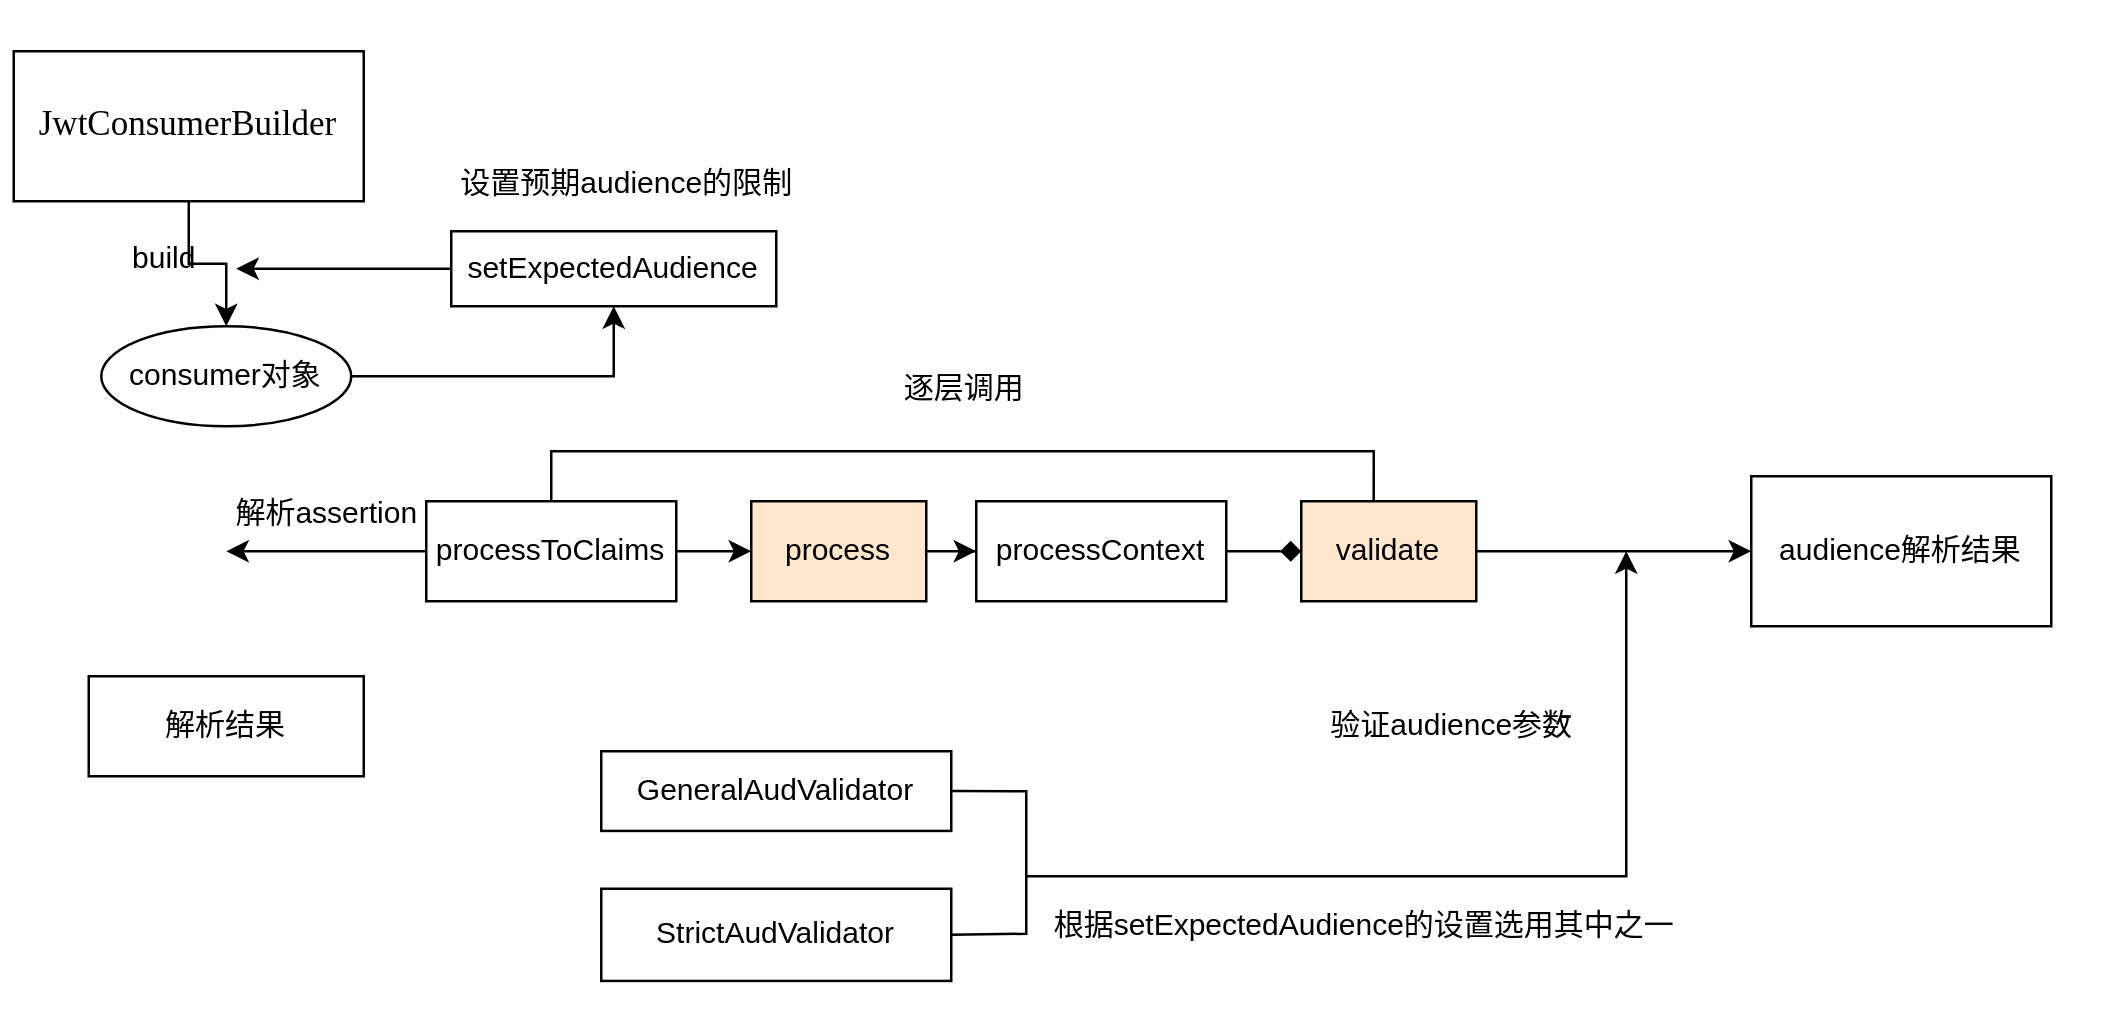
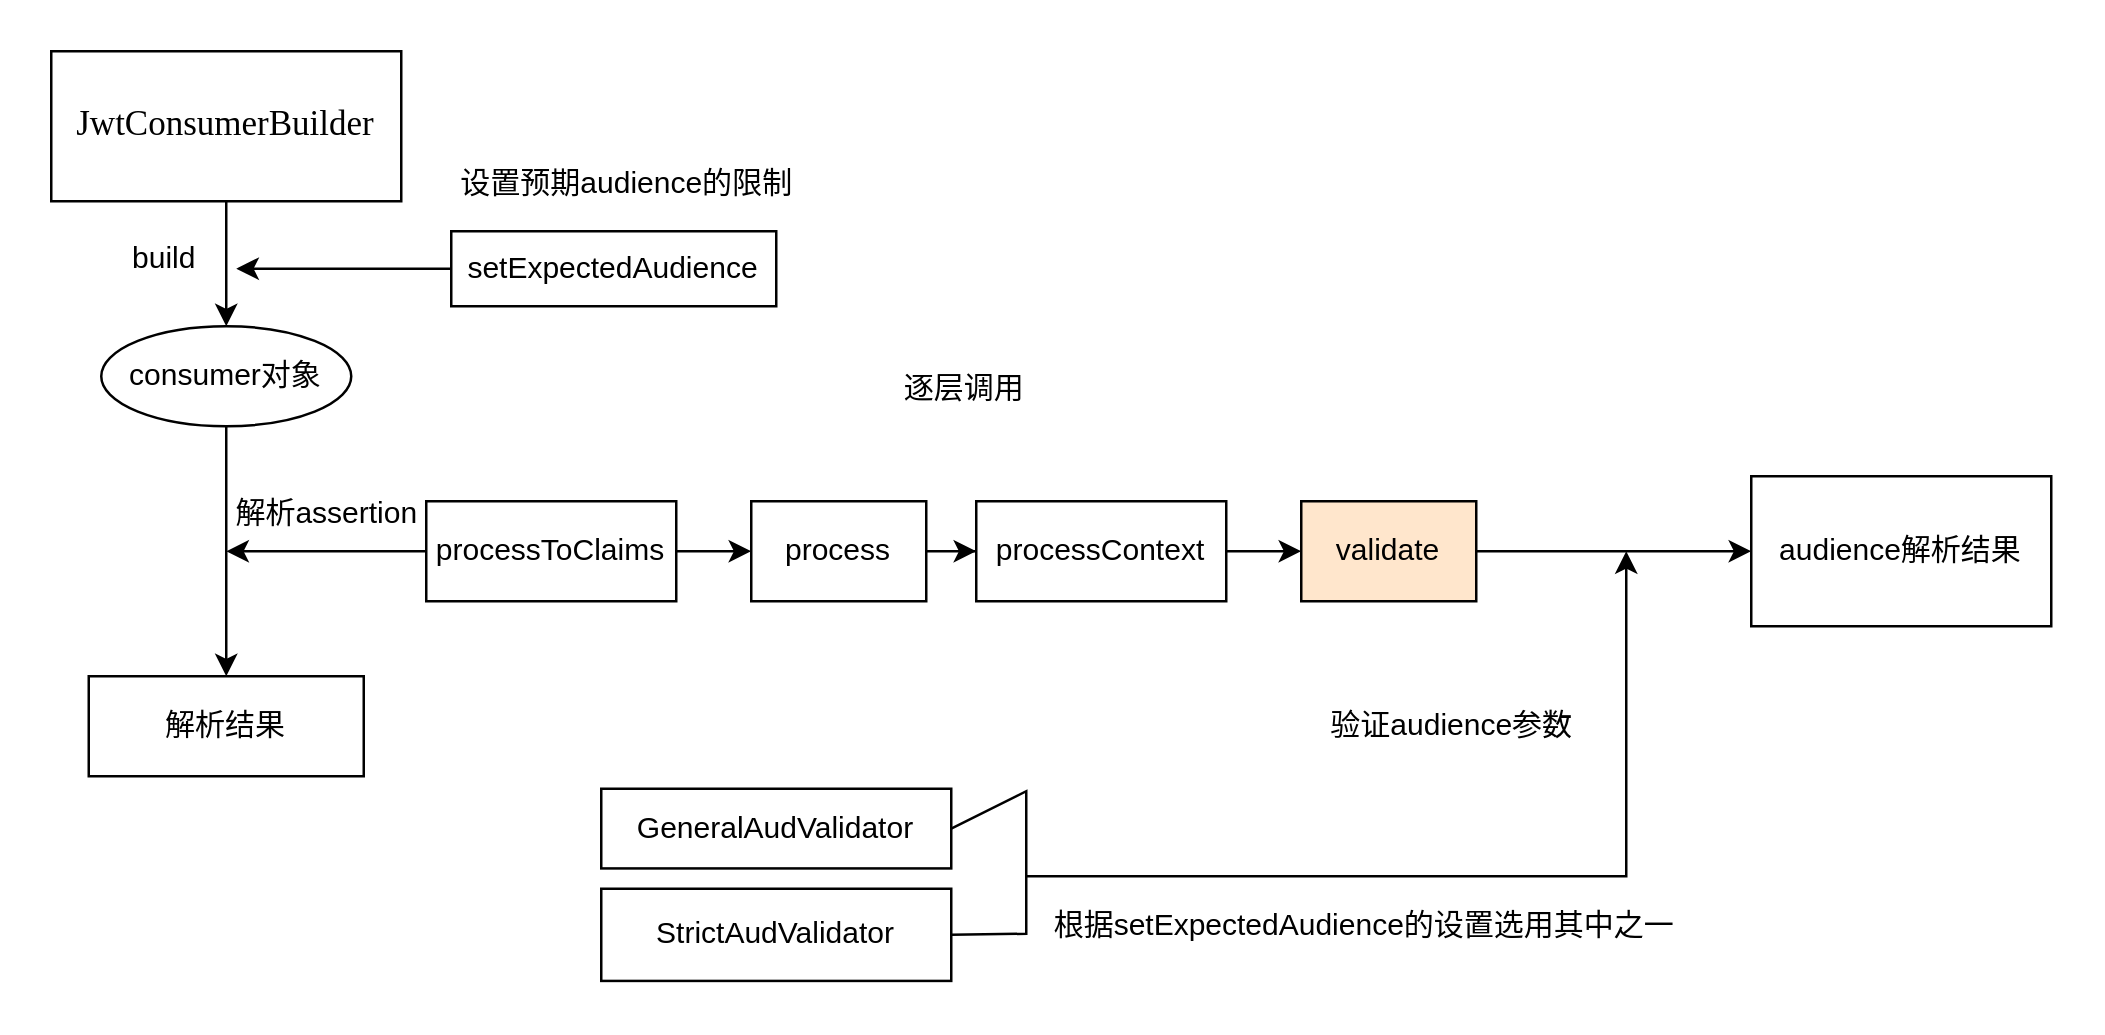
node "JwtConsumerBuilder": moved (189, 126) -> (226, 126)
edge "consumer对象" -> "setExpectedAudience": now "consumer对象" -> "解析结果"
edge "processToClaims" -- "validate": removed
node "process": fillcolor #ffe6cc -> #ffffff
edge "processContext" -> "validate": arrowhead diamond -> classic
node "GeneralAudValidator": moved (776, 791) -> (776, 829)
